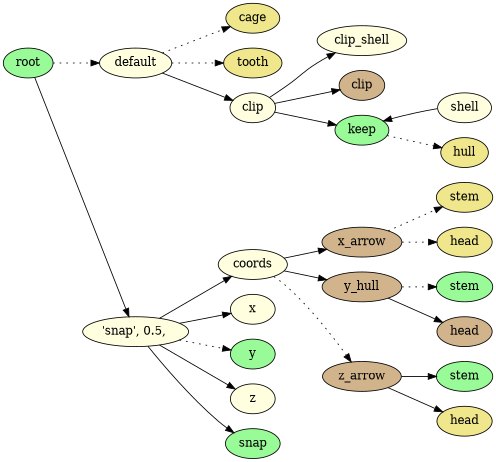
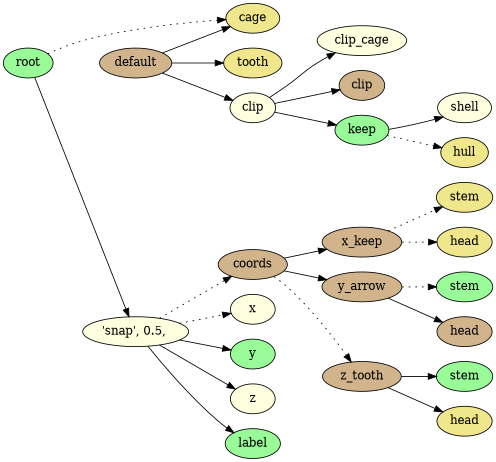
edge "default" -> "cage": style dotted -> solid
node "clip_shell": label "clip_shell" -> "clip_cage"
edge "root" -> "default": now "root" -> "cage"
node "default": fillcolor lightyellow -> tan
edge "default" -> "tooth": style dotted -> solid
edge "shell" -> "keep": reversed
node "x_arrow": label "x_arrow" -> "x_keep"
node "coords": fillcolor lightyellow -> tan
node "y_hull": label "y_hull" -> "y_arrow"
edge "'snap', 0.5," -> "coords": style solid -> dotted
edge "'snap', 0.5," -> "x": style solid -> dotted
edge "'snap', 0.5," -> "y": style dotted -> solid
node "z_arrow": label "z_arrow" -> "z_tooth"
node "snap": label "snap" -> "label"
